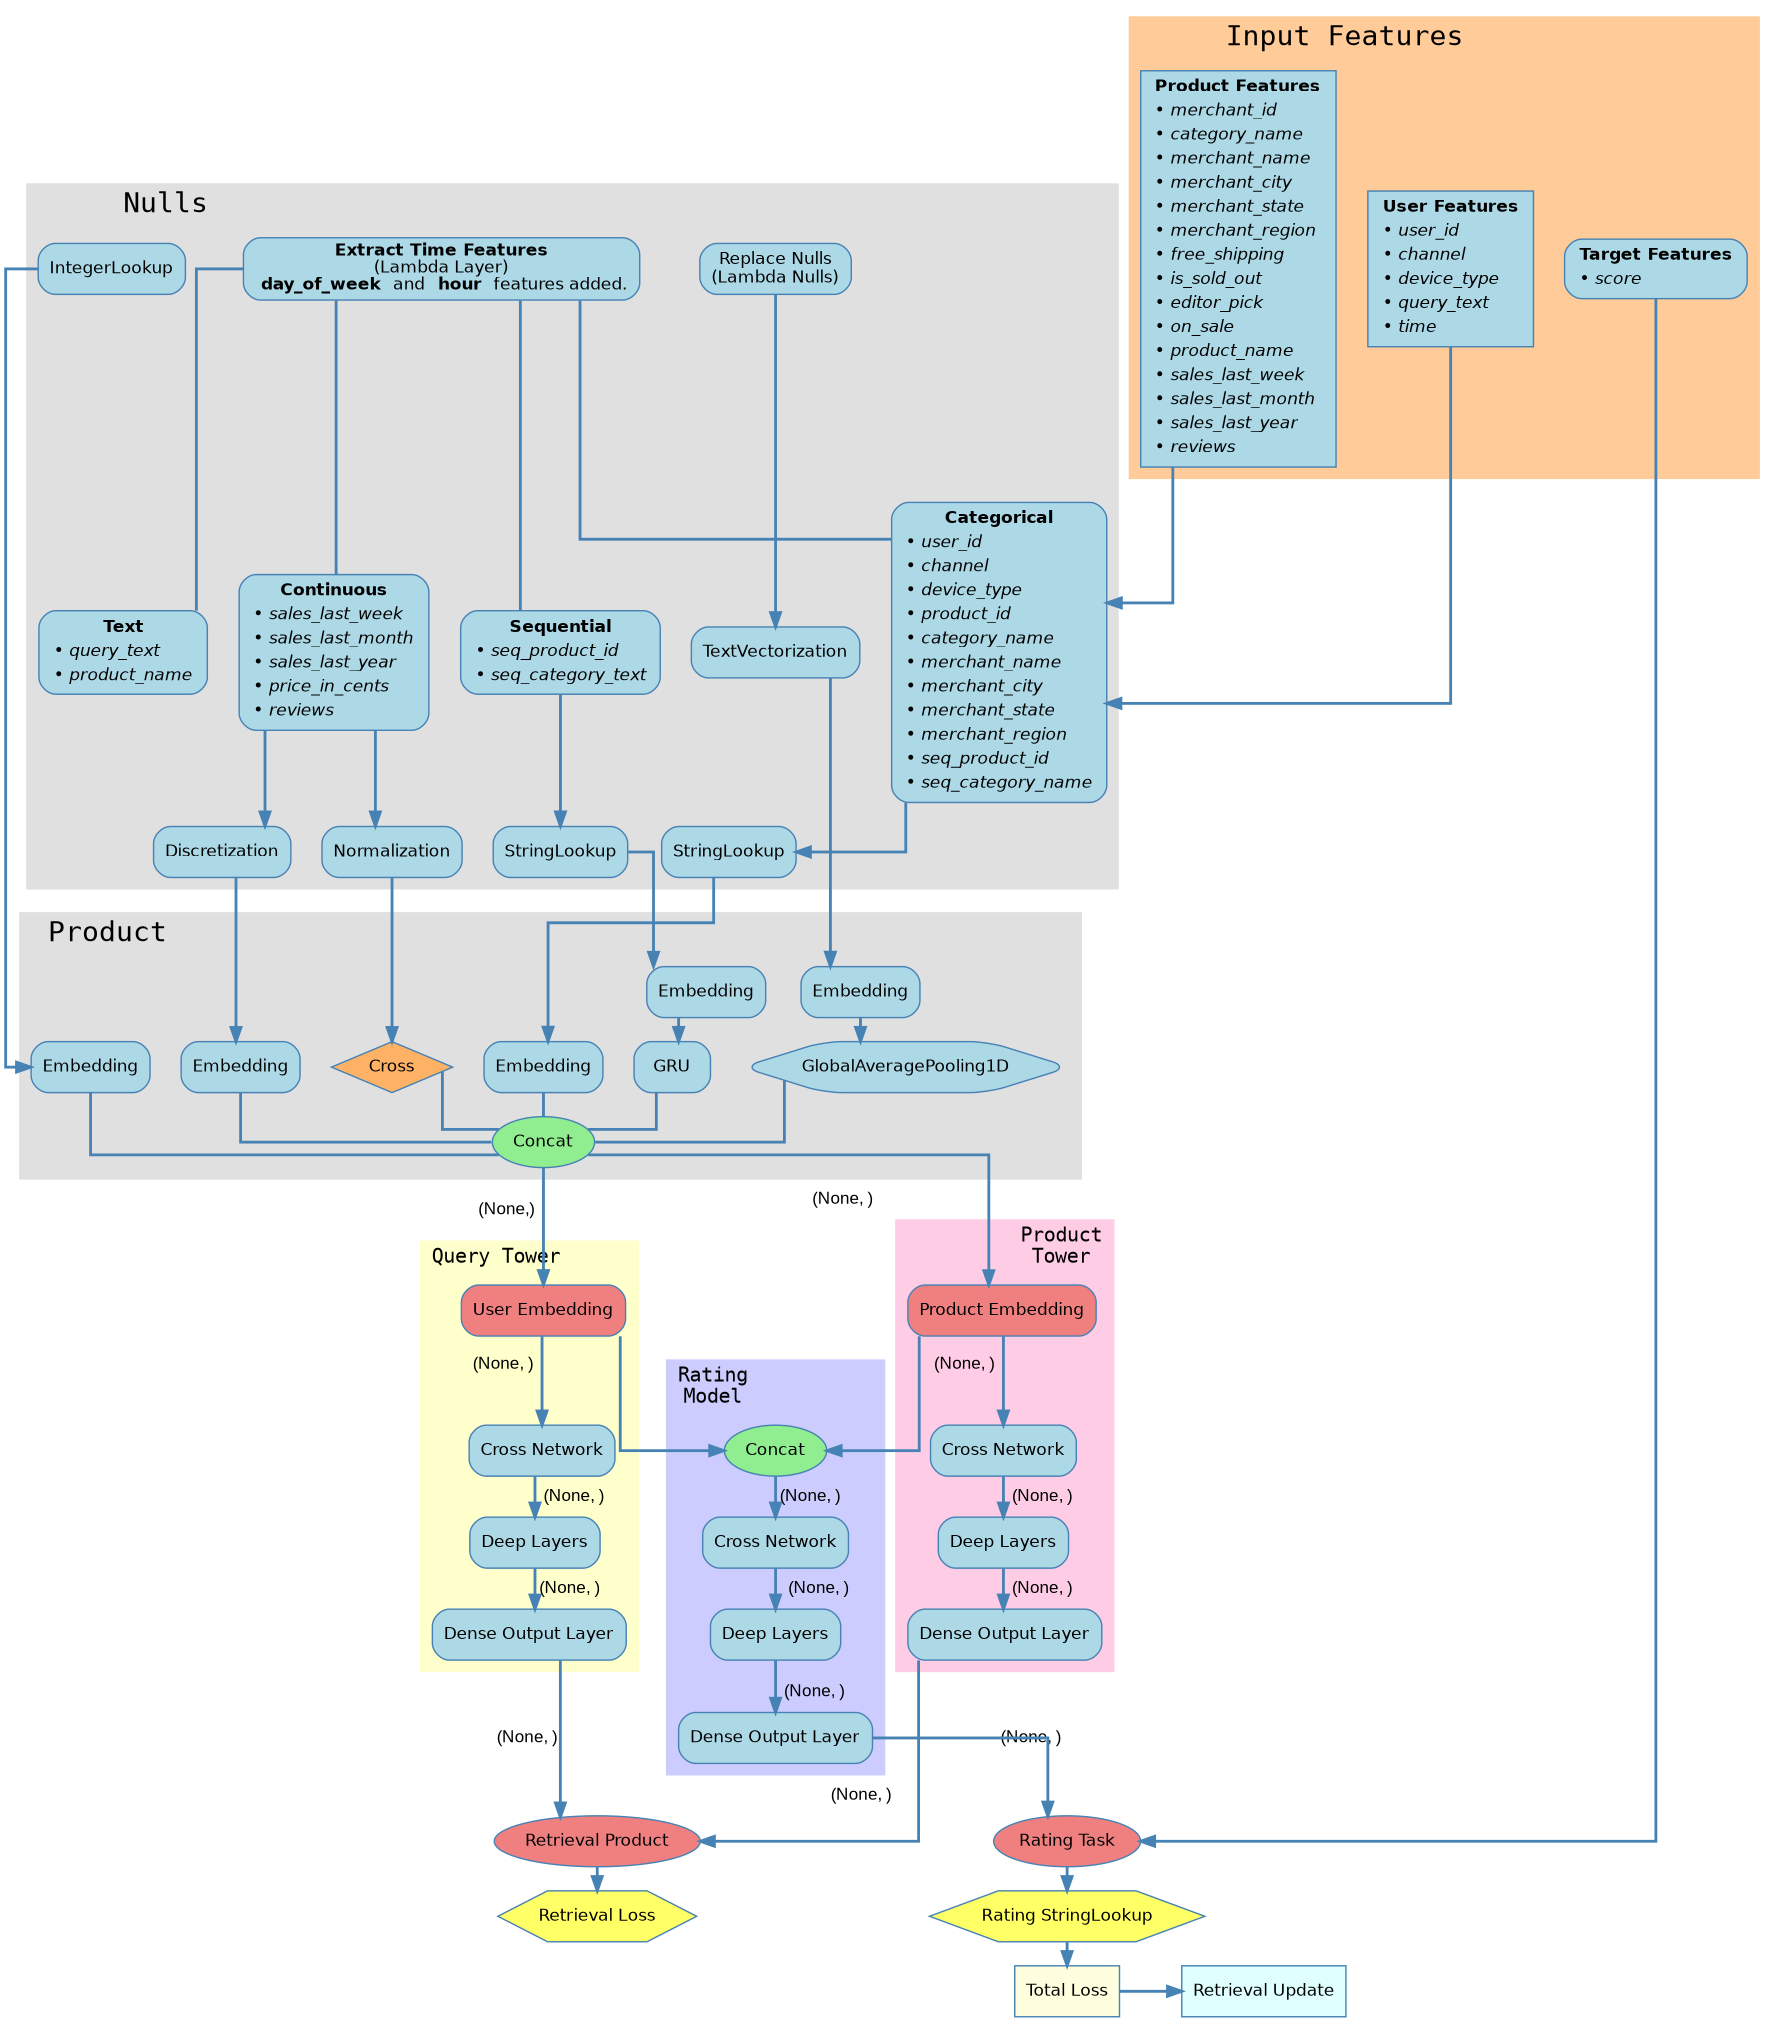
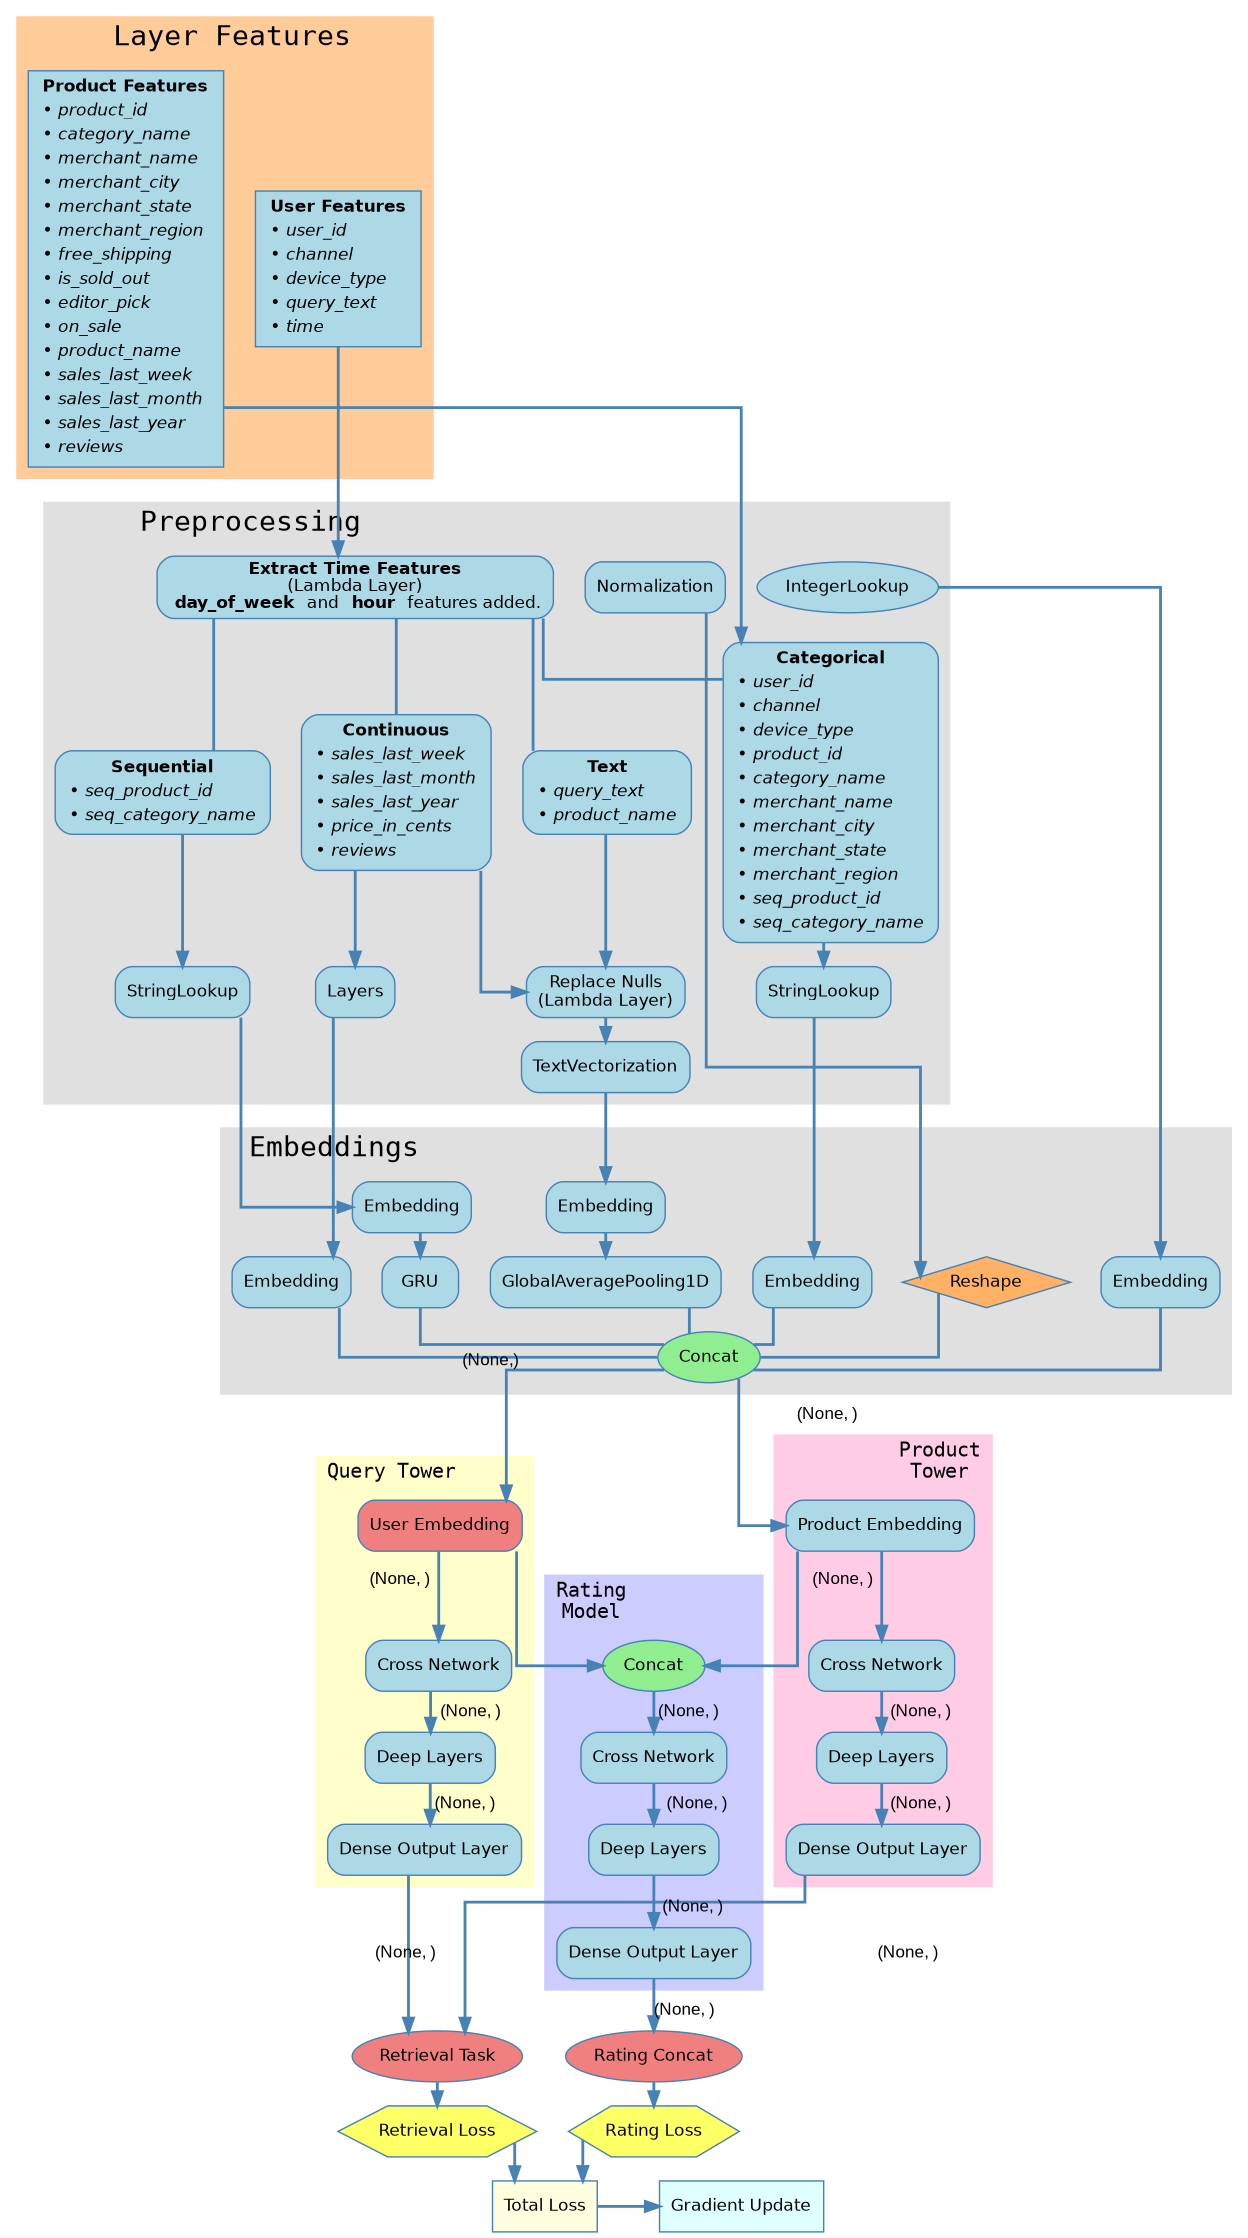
cluster "     Input Features": label "     Input Features" -> "     Layer Features"
node "Product Features": text "merchant_id" -> "product_id"
cluster "     Nulls": label "     Nulls" -> "     Preprocessing"
node "IntegerLookup": shape box -> ellipse
node "Target Features": removed
node "Replace Nulls": text "(Lambda Nulls)" -> "(Lambda Layer)"
node "Sequential": text "seq_category_text" -> "seq_category_name"
edge "User Features" -> "Categorical": now "User Features" -> "Extract Time Features"
edge "Continuous" -> "Normalization": now "Continuous" -> "Replace Nulls"
node "Discretization": label "Discretization" -> "Layers"
edge "Text" -> "Replace Nulls": added
cluster " Product": label " Product" -> " Embeddings"
node "Cross": label "Cross" -> "Reshape"
node "GlobalAveragePooling1D": shape hexagon -> box
node "Product Embedding": fillcolor #f08080 -> #add8e6
node "Retrieval Product": label "Retrieval Product" -> "Retrieval Task"
node "Rating Task": label "Rating Task" -> "Rating Concat"
node "Rating StringLookup": label "Rating StringLookup" -> "Rating Loss"
node "Retrieval Update": label "Retrieval Update" -> "Gradient Update"
edge "Retrieval Loss" -> "Total Loss": added
